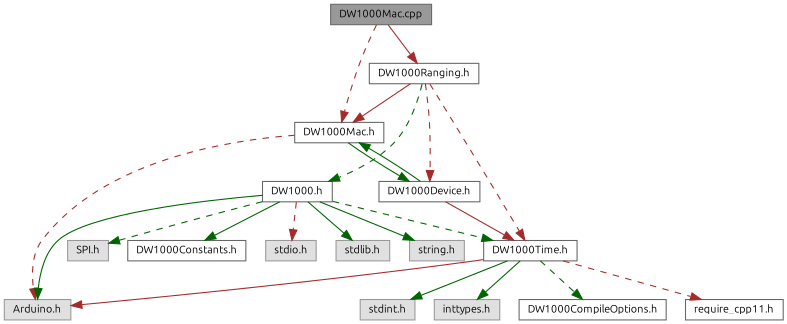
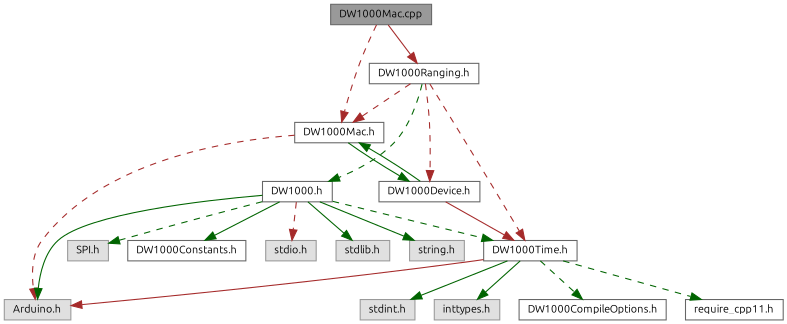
edge "DW1000Ranging.h" -> "DW1000Mac.h": style solid -> dashed
edge "DW1000Time.h" -> "require_cpp11.h": color brown -> darkgreen
